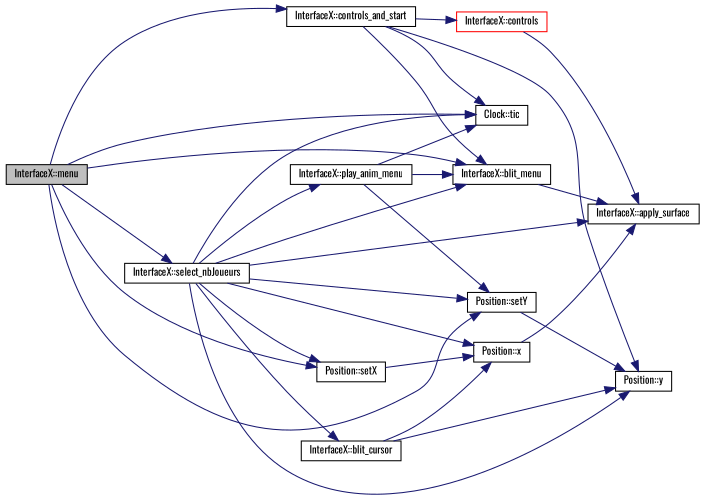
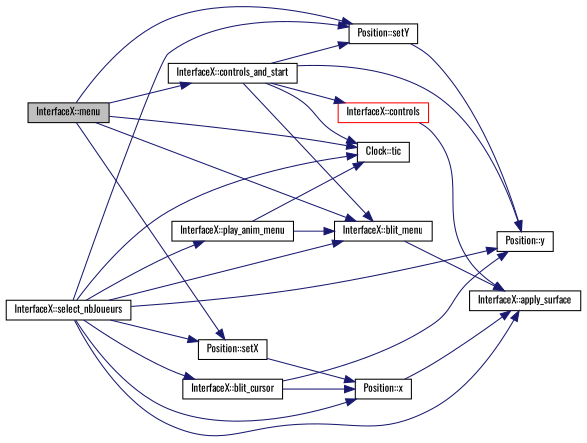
edge "InterfaceX::menu" -> "InterfaceX::select_nbJoueurs": removed
edge "InterfaceX::play_anim_menu" -> "Position::setY": now "InterfaceX::controls_and_start" -> "Position::setY"
